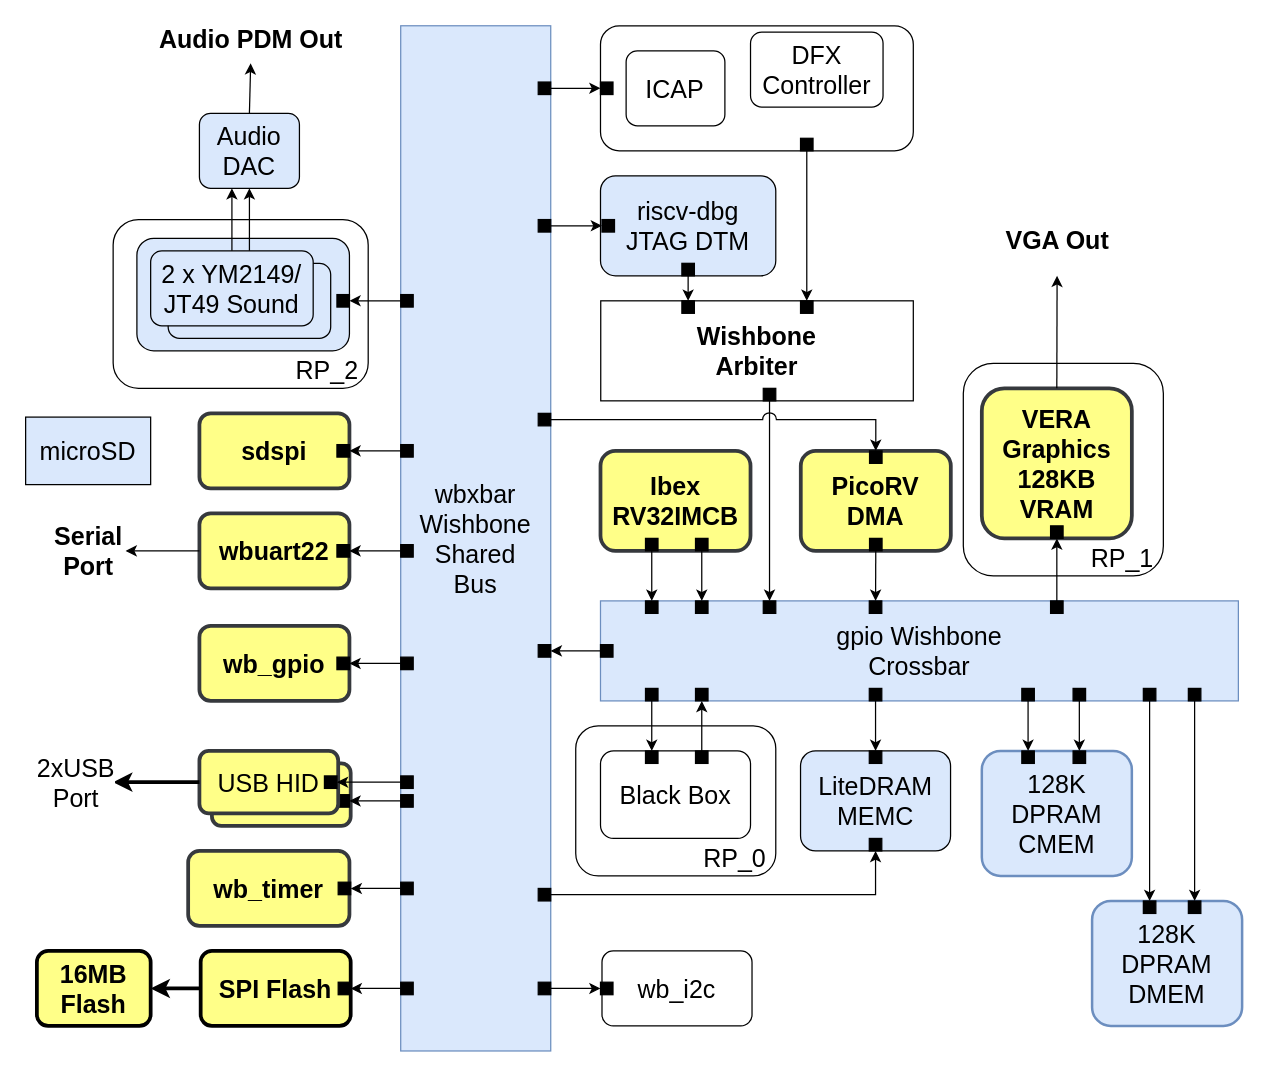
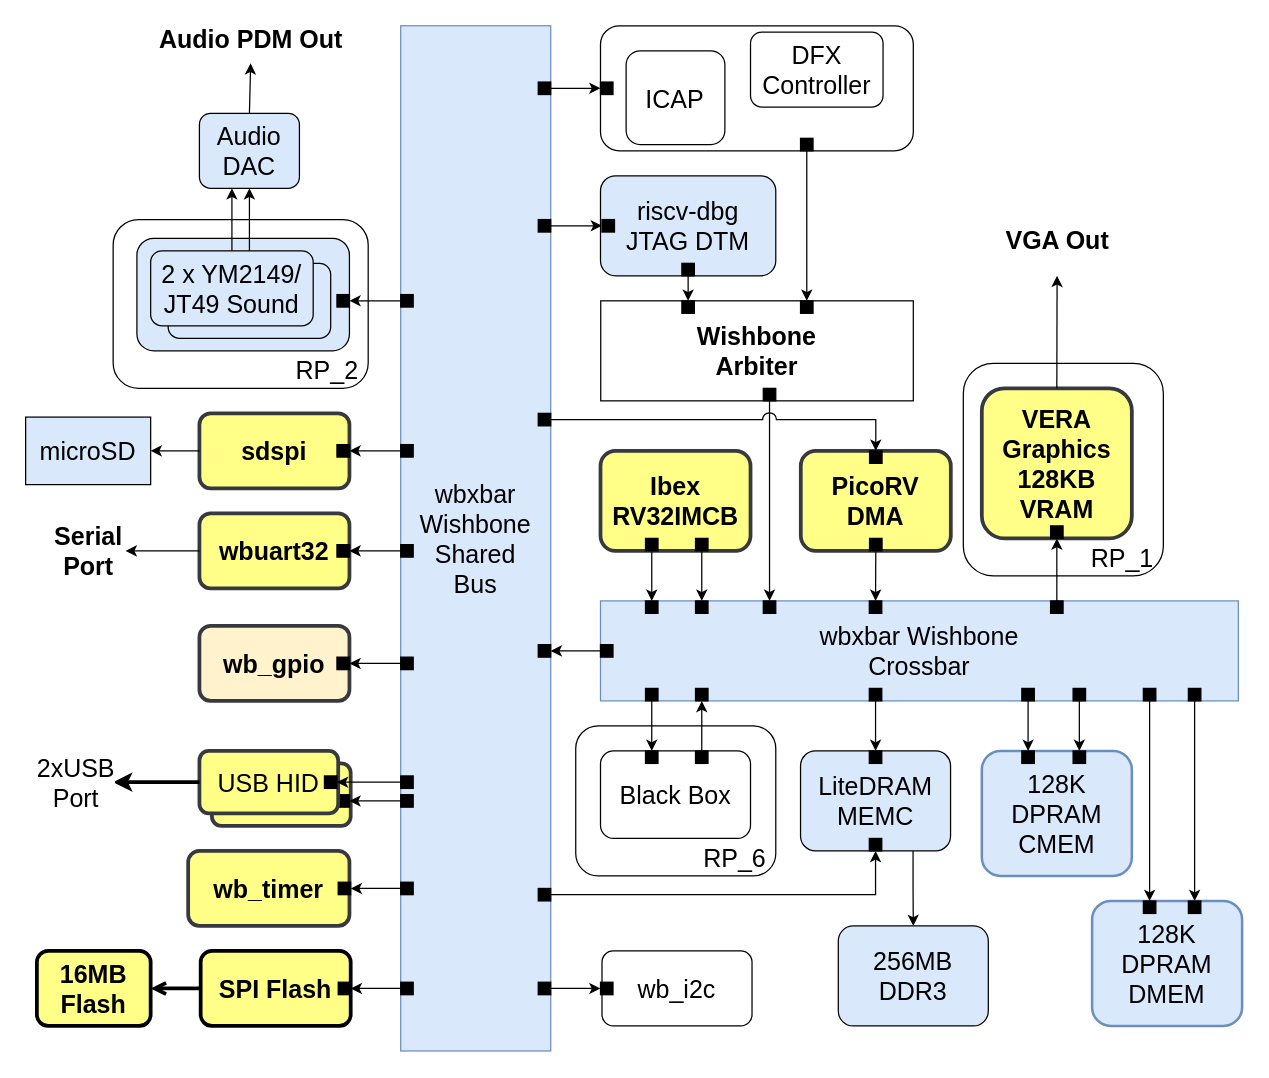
node "ICAP": size 99x75 -> 99x94
edge "sdspi" -> "microSD": added
node "wbuart22": label "wbuart22" -> "wbuart32"
node "gpio Wishbone Crossbar": label "gpio Wishbone Crossbar" -> "wbxbar Wishbone Crossbar"
node "wb_gpio": fillcolor #ffff88 -> #fff2cc
node "RP_0": label "RP_0" -> "RP_6"
edge "LiteDRAM MEMC" -> "256MB DDR3": added
node "256MB DDR3": added
edge "SPI Flash" -> "16MB Flash": arrowhead classic -> open
